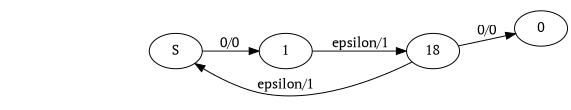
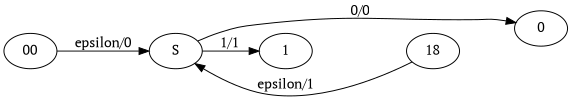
edge "18" -> "0": now "S" -> "0"
edge "S" -> "1": label "0/0" -> "1/1"
node "00": added
edge "1" -> "18": removed, label "epsilon/1"
